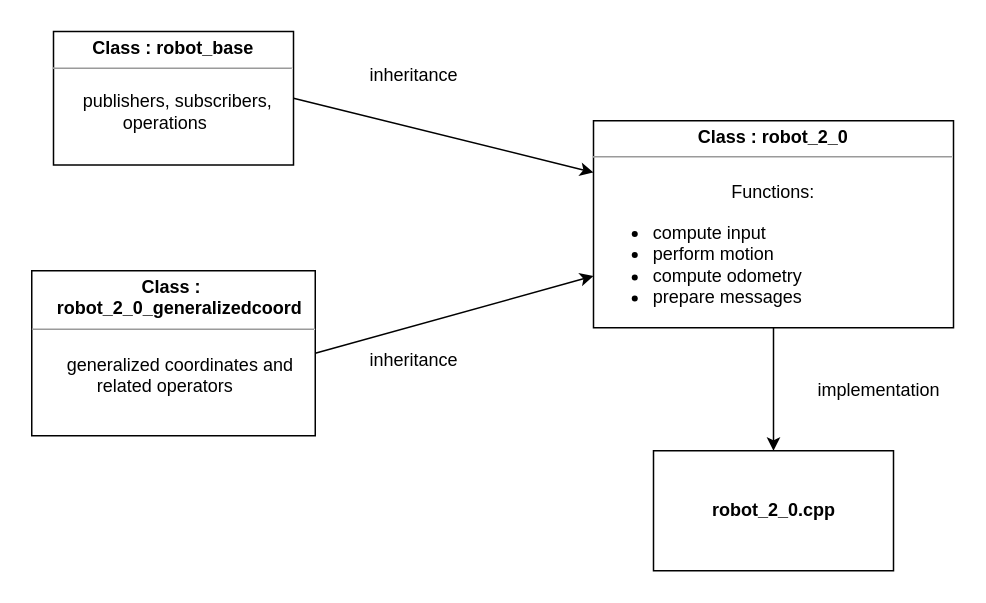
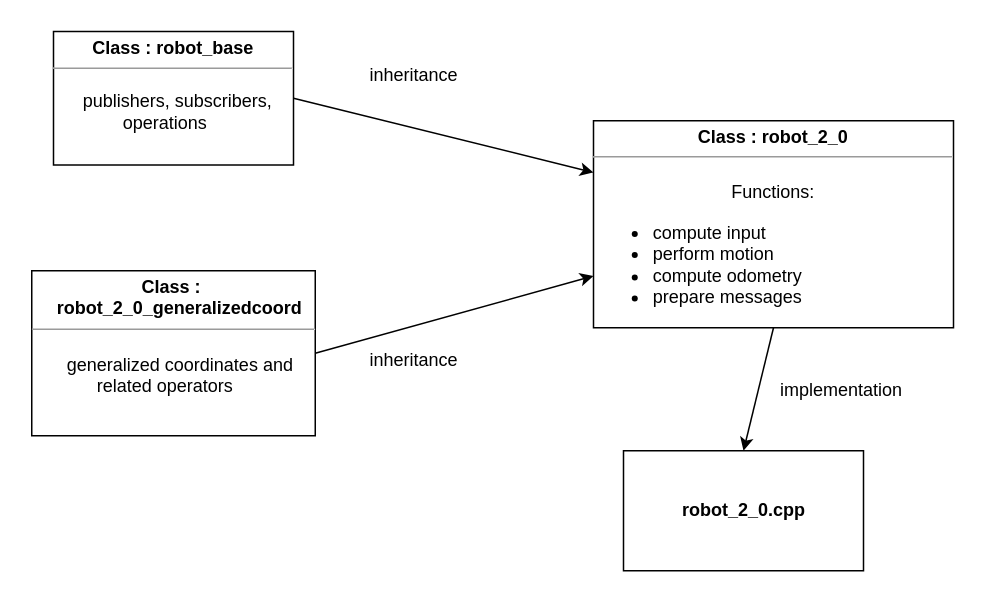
node "implementation": moved (878, 391) -> (841, 391)
node "robot_2_0.cpp": moved (773, 511) -> (743, 511)
